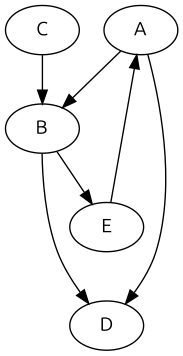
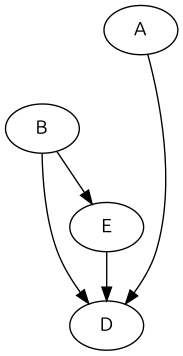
node "C": removed
edge "A" -> "B": removed
edge "E" -> "A": now "E" -> "D"
